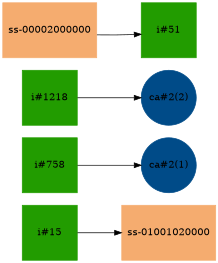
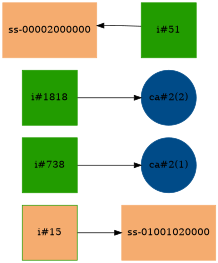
edge "ss-00002000000" -> "i#51": reversed
node "i#1218": label "i#1218" -> "i#1818"
node "i#758": label "i#758" -> "i#738"
node "i#15": fillcolor #229c00 -> #f5ac6f
